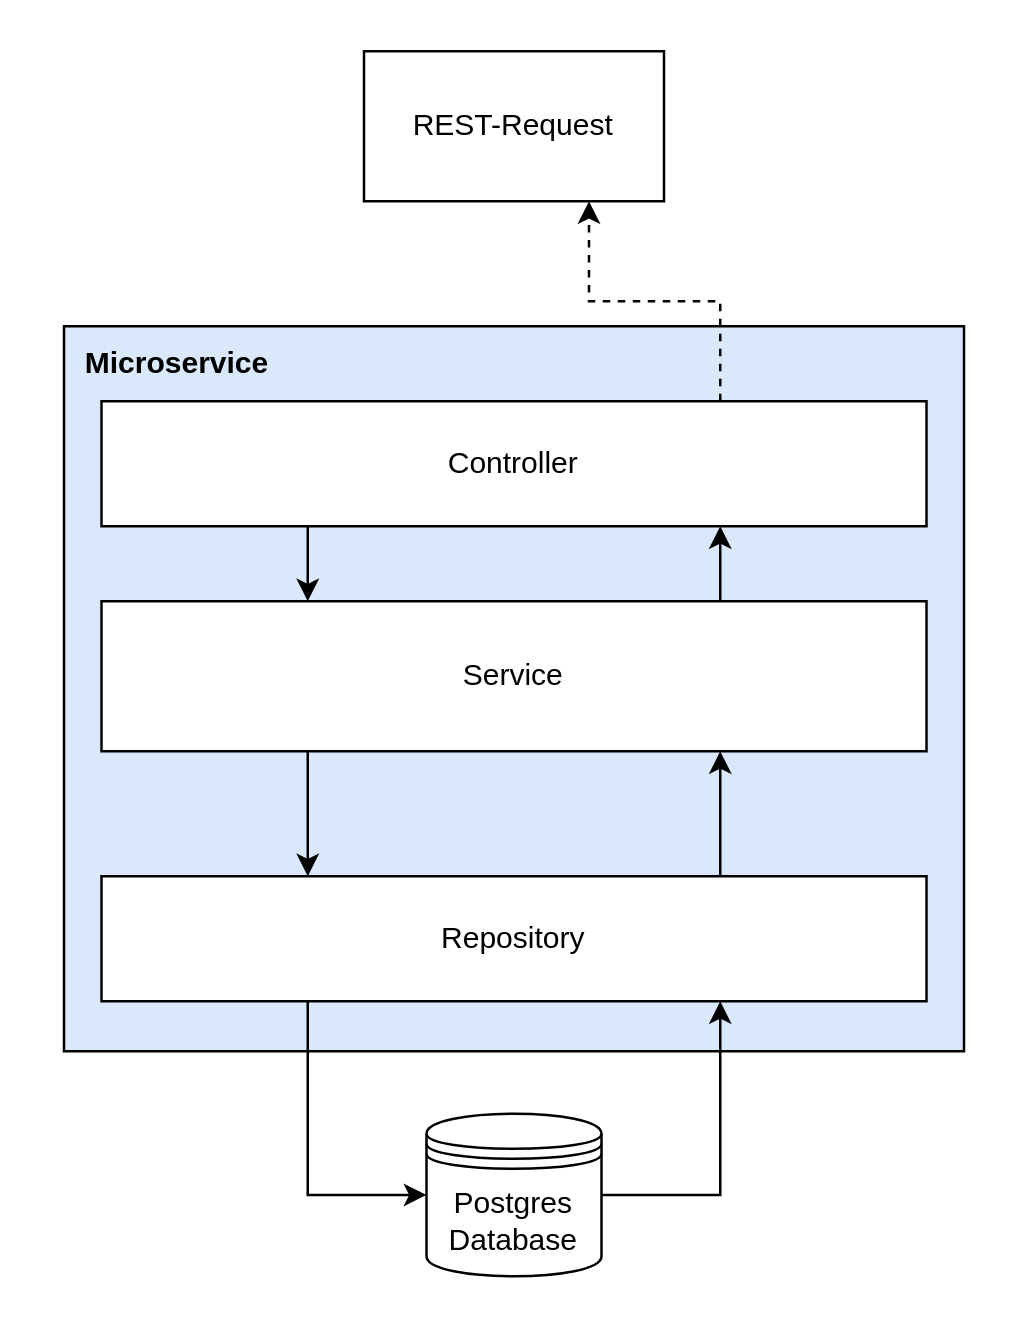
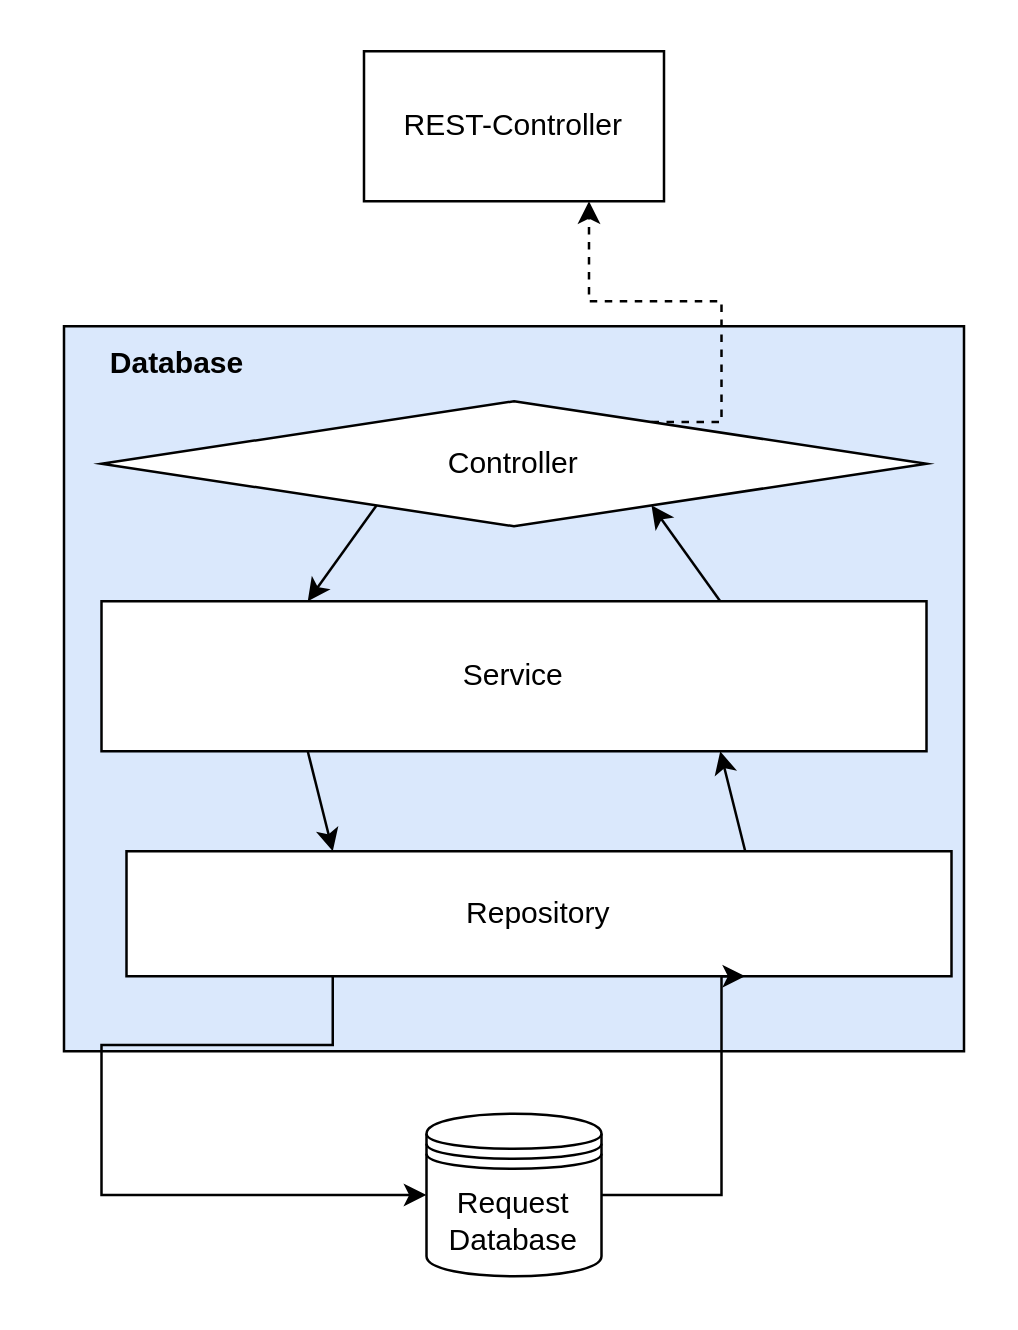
node "REST-Request": label "REST-Request" -> "REST-Controller"
node "Microservice": label "Microservice" -> "Database"
node "Controller": shape rectangle -> diamond
node "Repository": moved (514, 939) -> (539, 914)
node "Postgres Database": label "Postgres Database" -> "Request Database"
